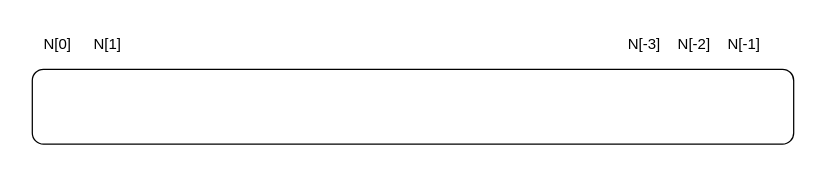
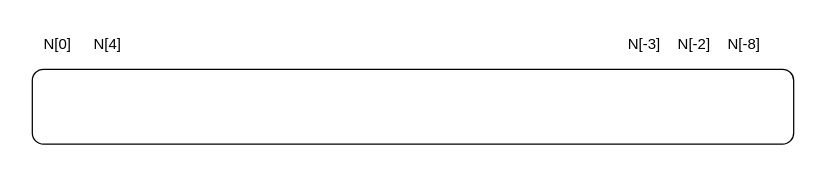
node "N[1]": label "N[1]" -> "N[4]"
node "N[-1]": label "N[-1]" -> "N[-8]"
